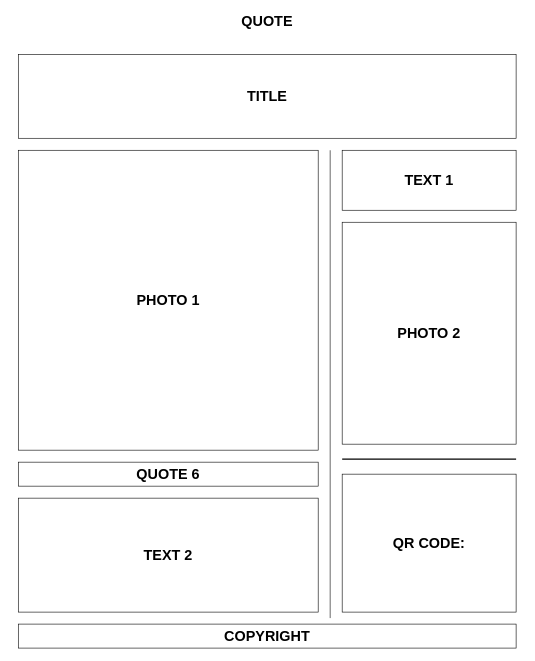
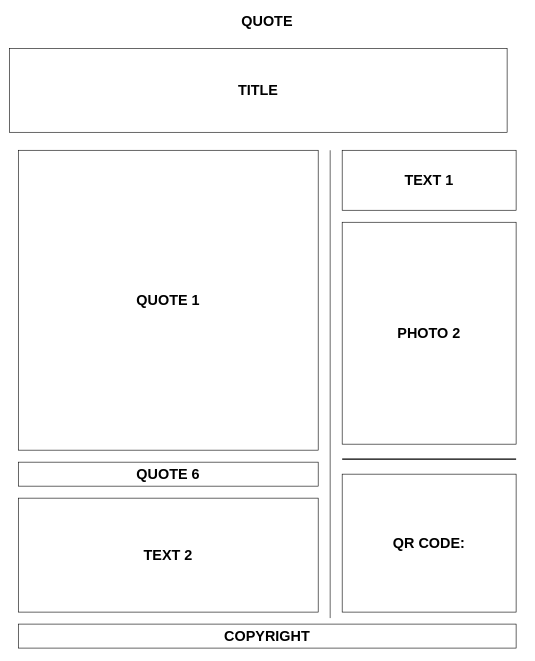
node "TITLE": moved (267, 96) -> (258, 90)
node "PHOTO 1": label "PHOTO 1" -> "QUOTE 1"
